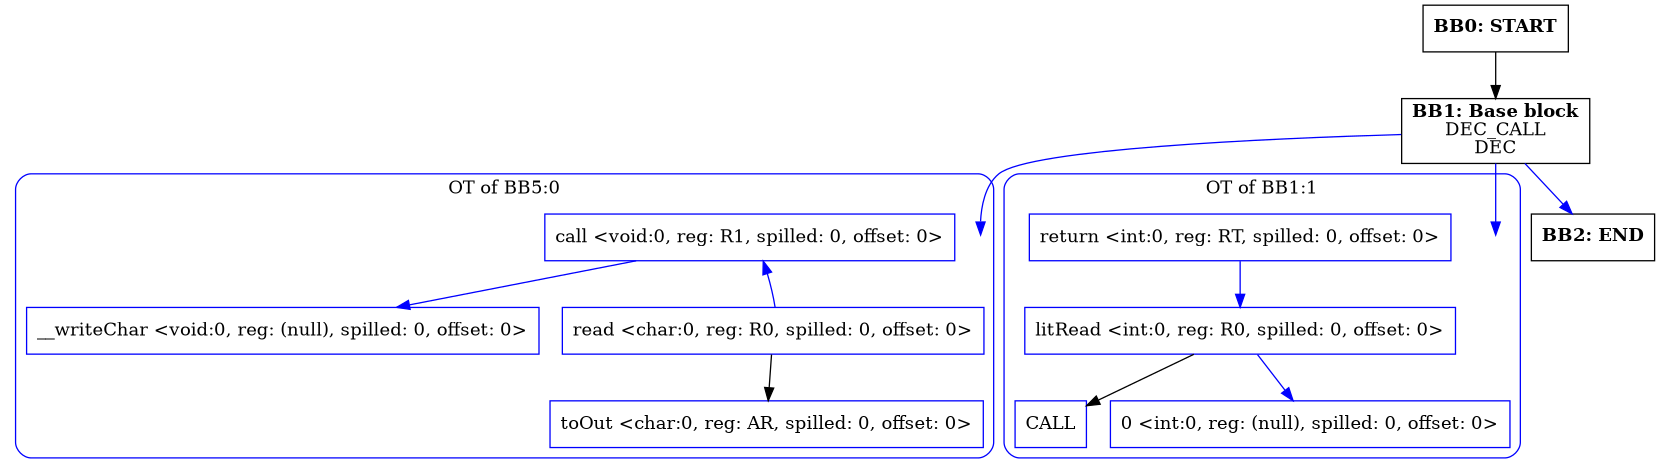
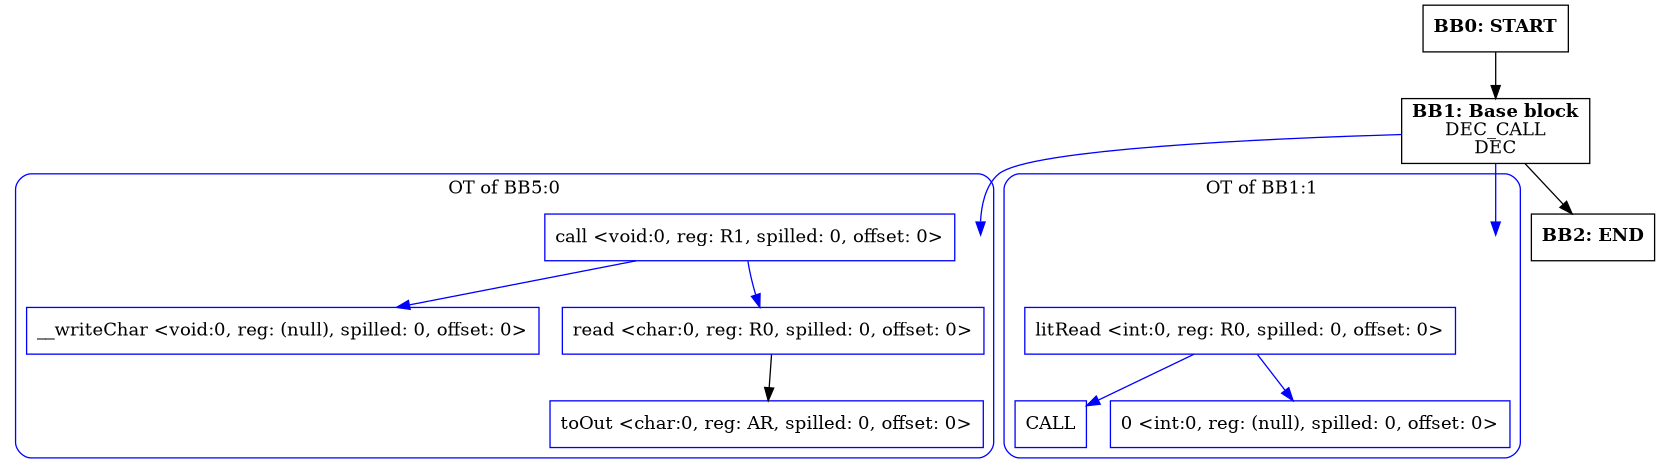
edge "BB1: Base block" -> "BB2: END": color blue -> black
node "return <int:0, reg: RT, spilled: 0, offset: 0>": removed
edge "read <char:0, reg: R0, spilled: 0, offset: 0>" -> "call <void:0, reg: R1, spilled: 0, offset: 0>": reversed
edge "litRead <int:0, reg: R0, spilled: 0, offset: 0>" -> "CALL": color black -> blue
